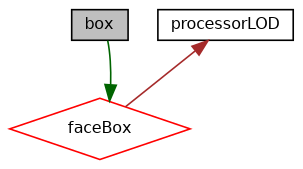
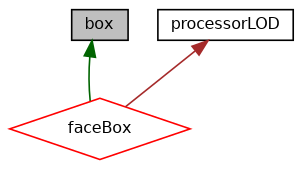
edge "box" -> "faceBox": reversed
